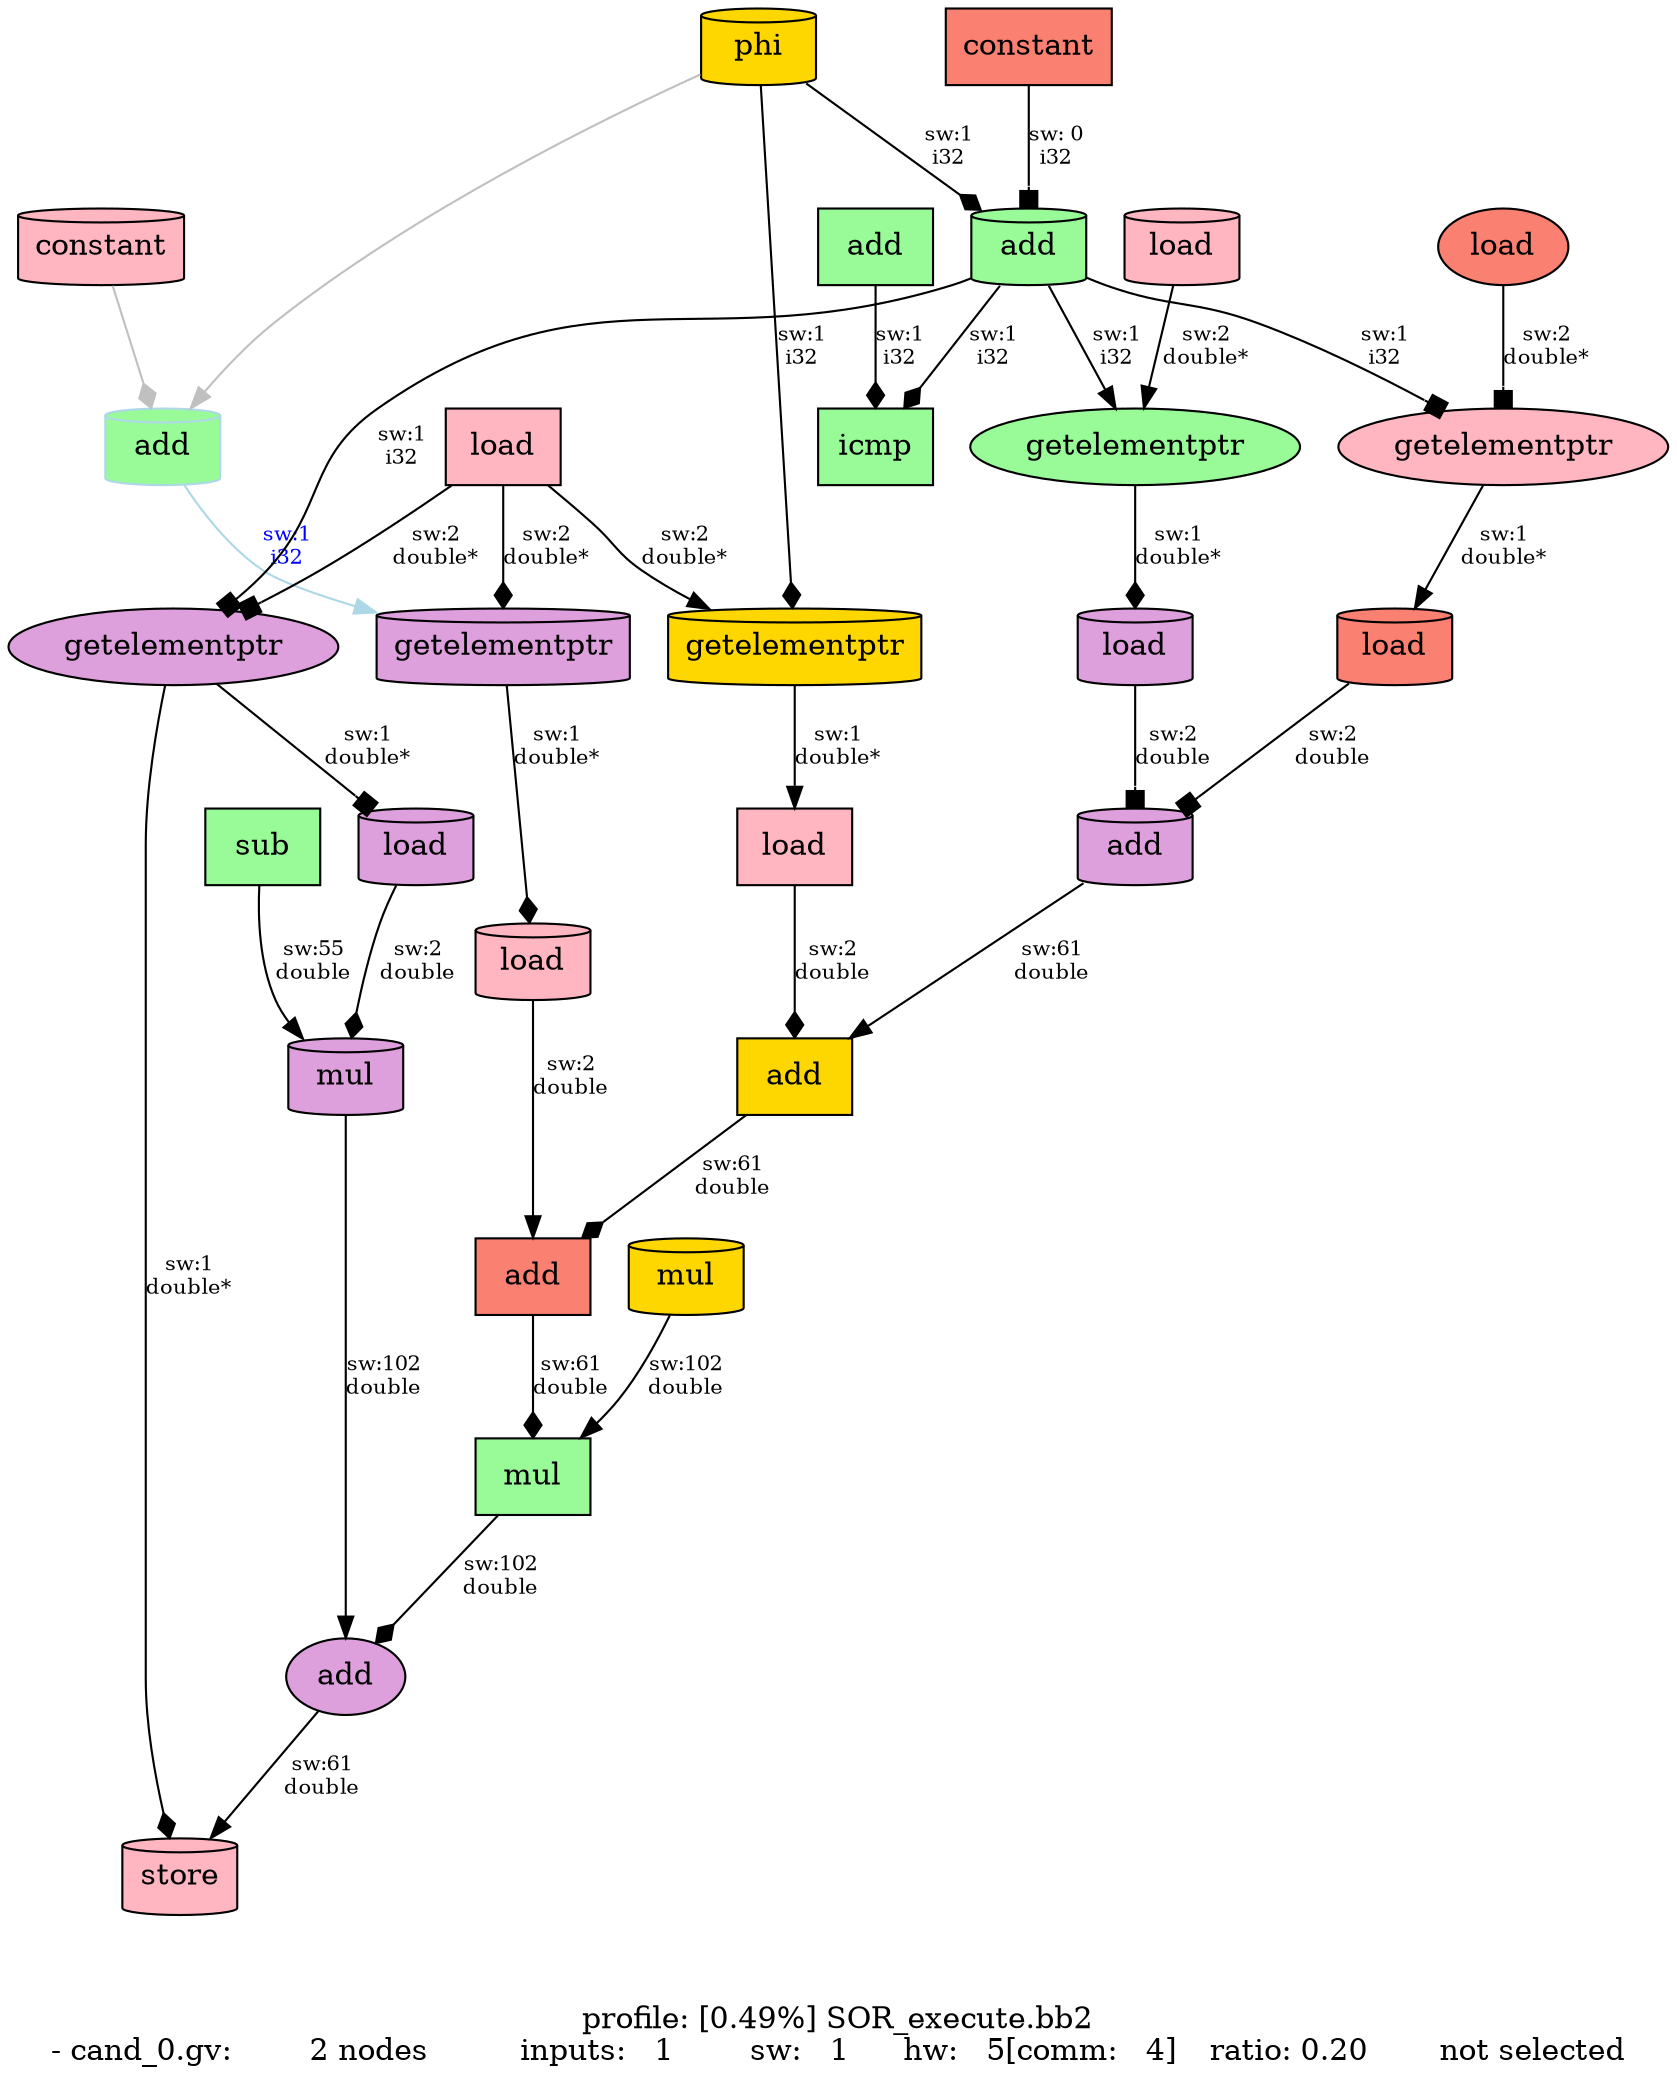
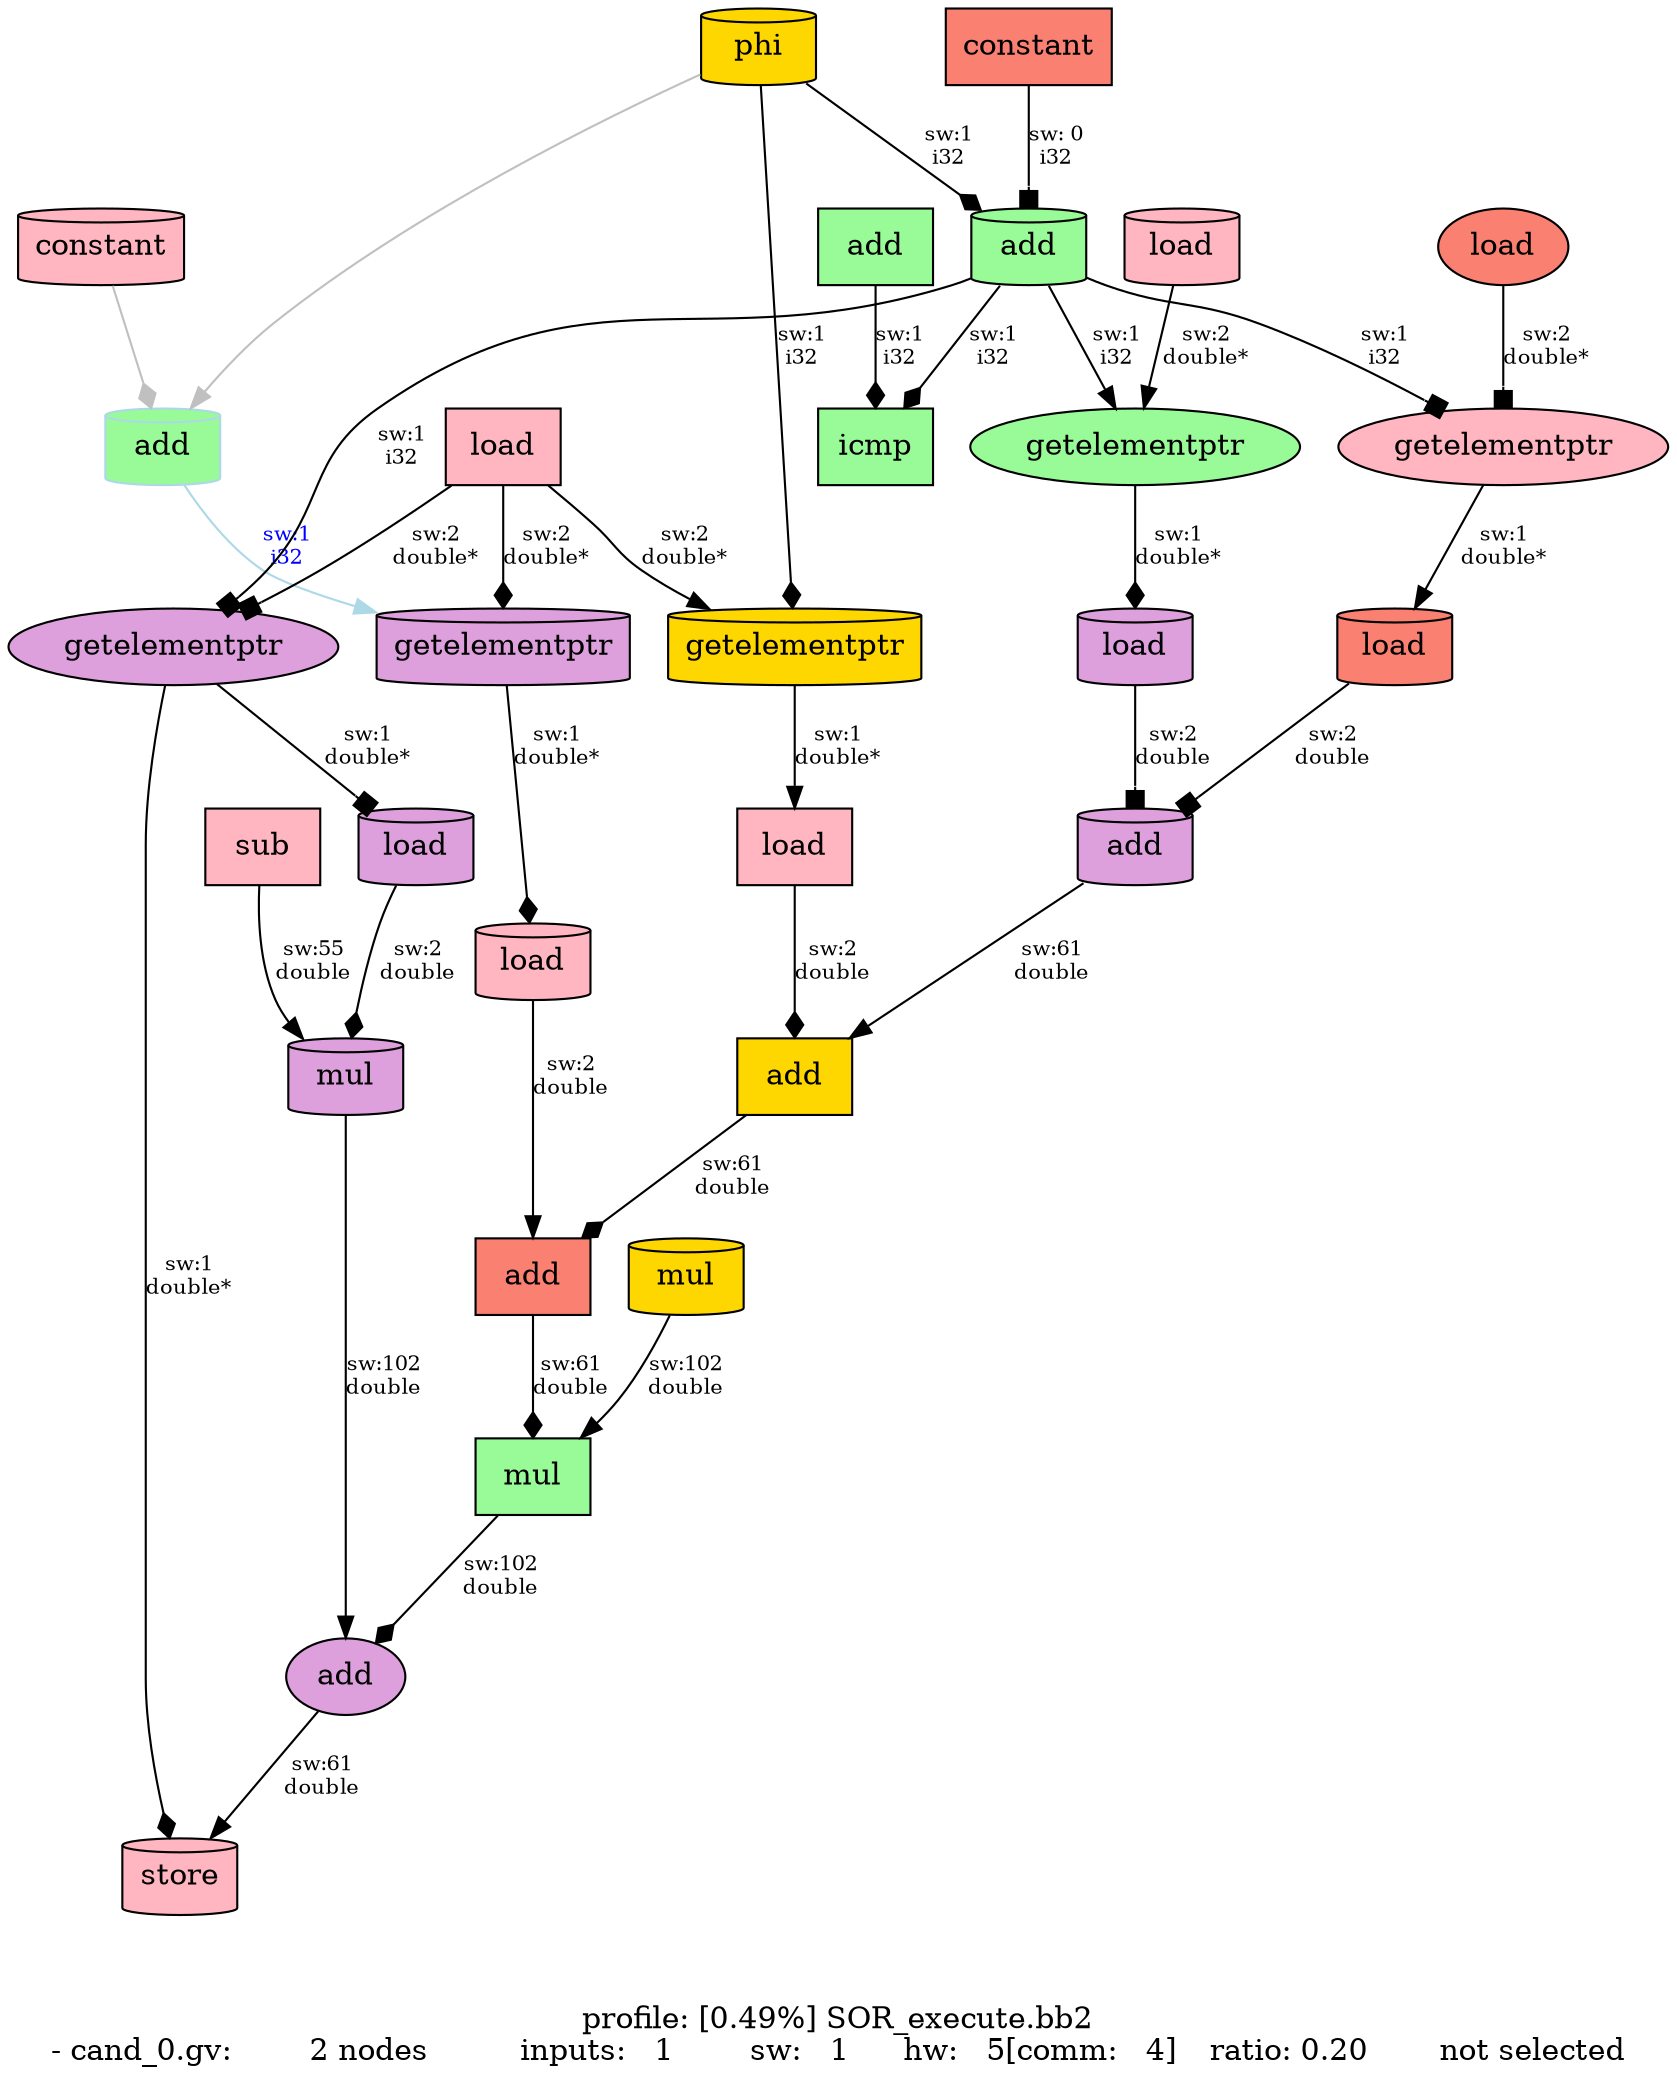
node "sub": fillcolor palegreen -> lightpink
